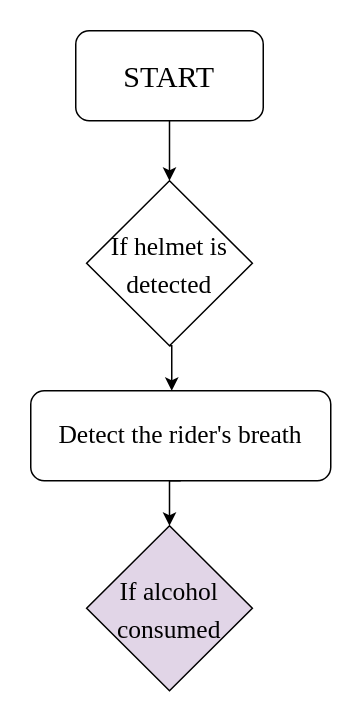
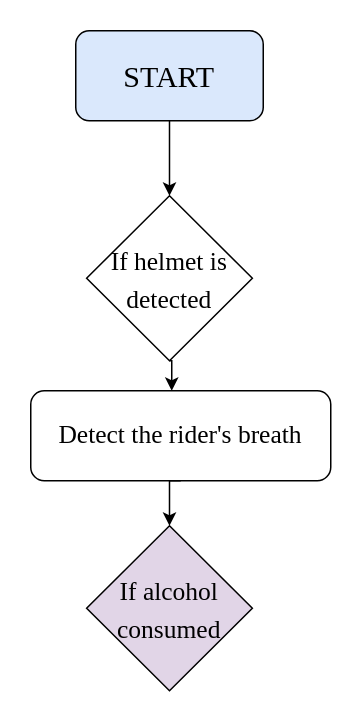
node "START": fillcolor #ffffff -> #dae8fc
node "If helmet is detected": moved (170, 263) -> (170, 278)
